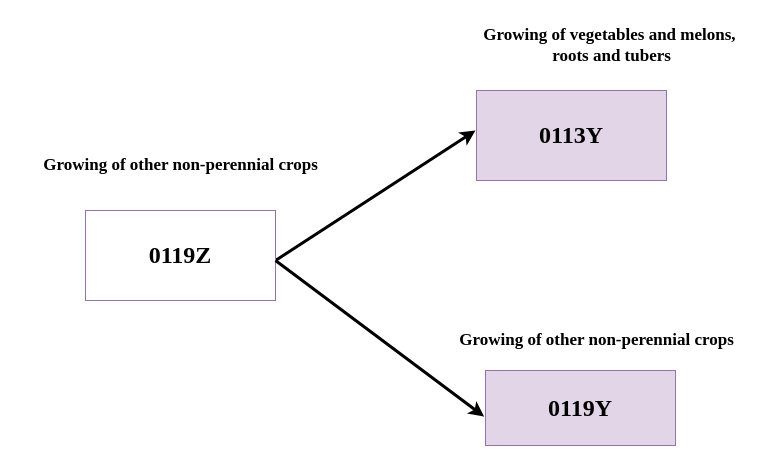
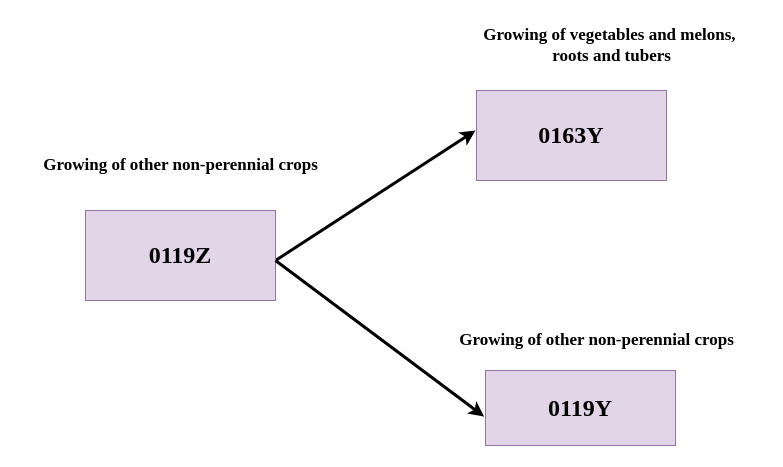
node "0113Y": label "0113Y" -> "0163Y"
node "0119Z": fillcolor #ffffff -> #e1d5e7
